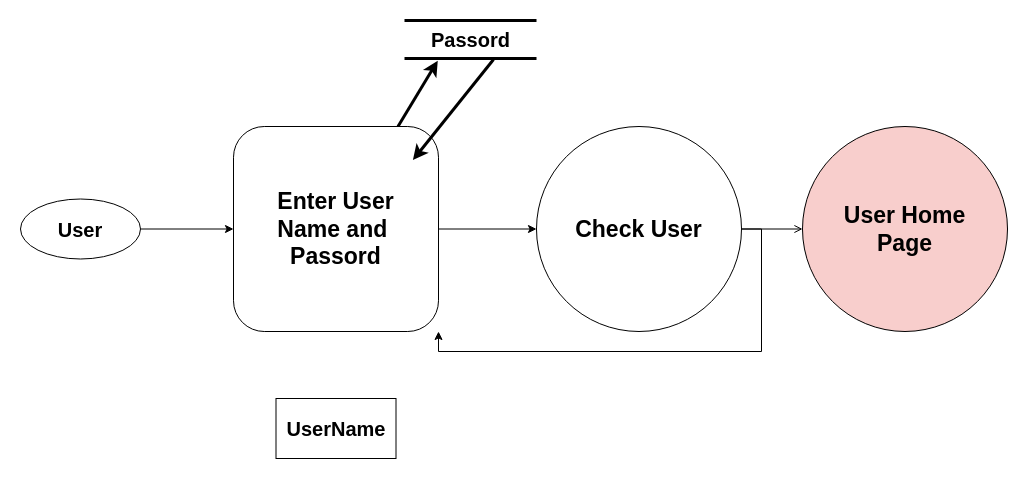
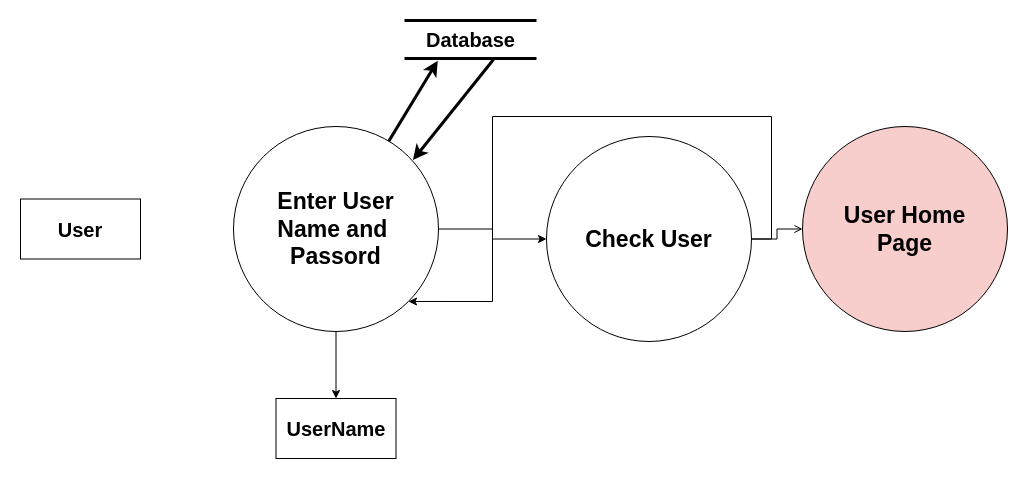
node "Passord": label "Passord" -> "Database"
node "User": shape ellipse -> rectangle
edge "User" -> "Enter UserName and Passord": removed
node "Enter UserName and Passord": shape rounded rectangle -> ellipse
node "Check User": moved (639, 229) -> (649, 239)
edge "Enter UserName and Passord" -> "UserName": added
